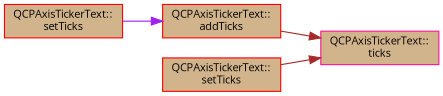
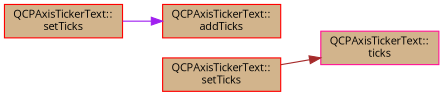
edge "QCPAxisTickerText:: addTicks" -> "QCPAxisTickerText:: ticks": removed
